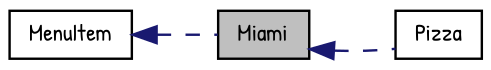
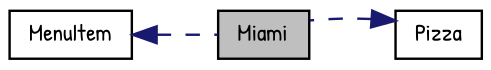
edge "Pizza" -> "Miami": reversed
